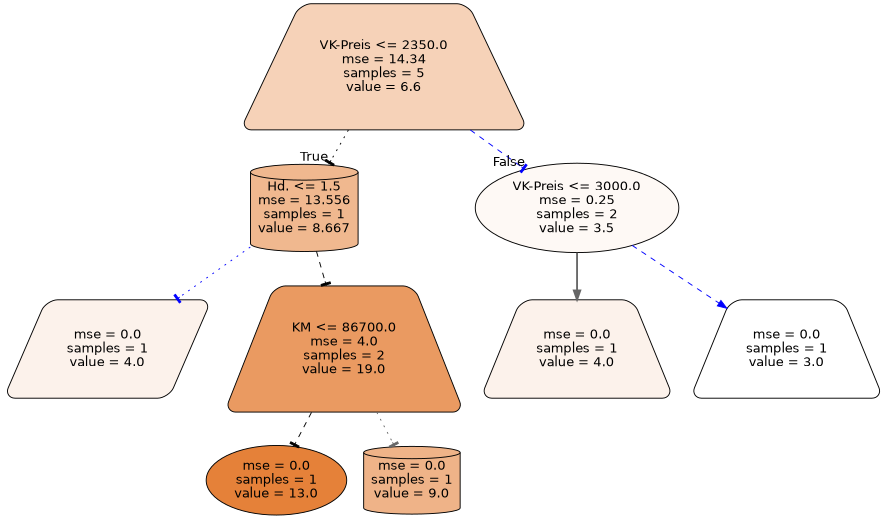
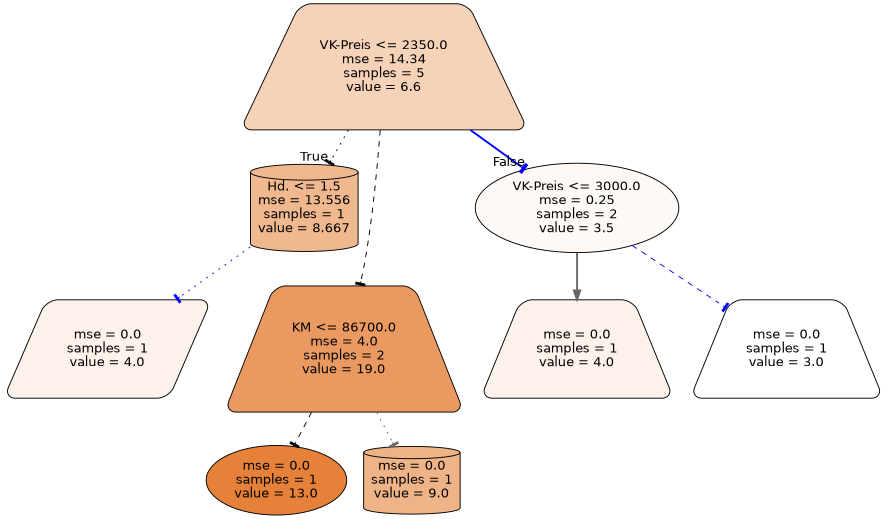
edge "VK-Preis <= 2350.0 mse = 14.34 samples = 5 value = 6.6" -> "VK-Preis <= 3000.0 mse = 0.25 samples = 2 value = 3.5": style dashed -> bold
edge "Hd. <= 1.5 mse = 13.556 samples = 1 value = 8.667" -> "KM <= 86700.0 mse = 4.0 samples = 2 value = 19.0": now "VK-Preis <= 2350.0 mse = 14.34 samples = 5 value = 6.6" -> "KM <= 86700.0 mse = 4.0 samples = 2 value = 19.0"
edge "VK-Preis <= 3000.0 mse = 0.25 samples = 2 value = 3.5" -> "mse = 0.0 samples = 1 value = 3.0": arrowhead normal -> tee
